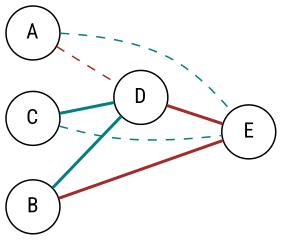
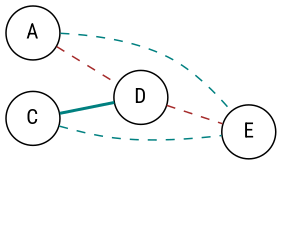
edge "D" -- "E": style bold -> dashed
node "B": removed
